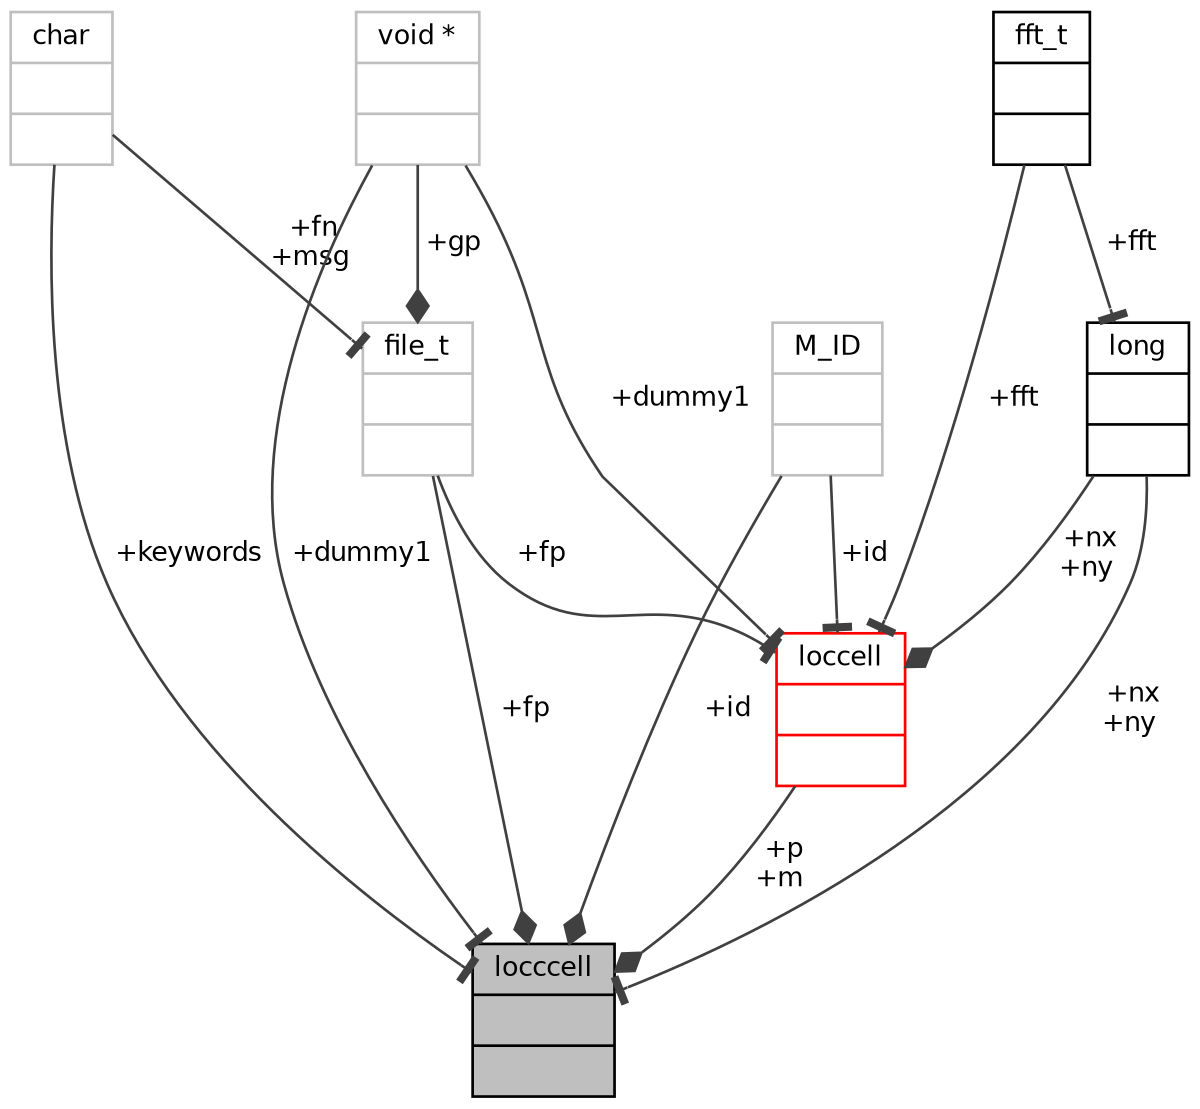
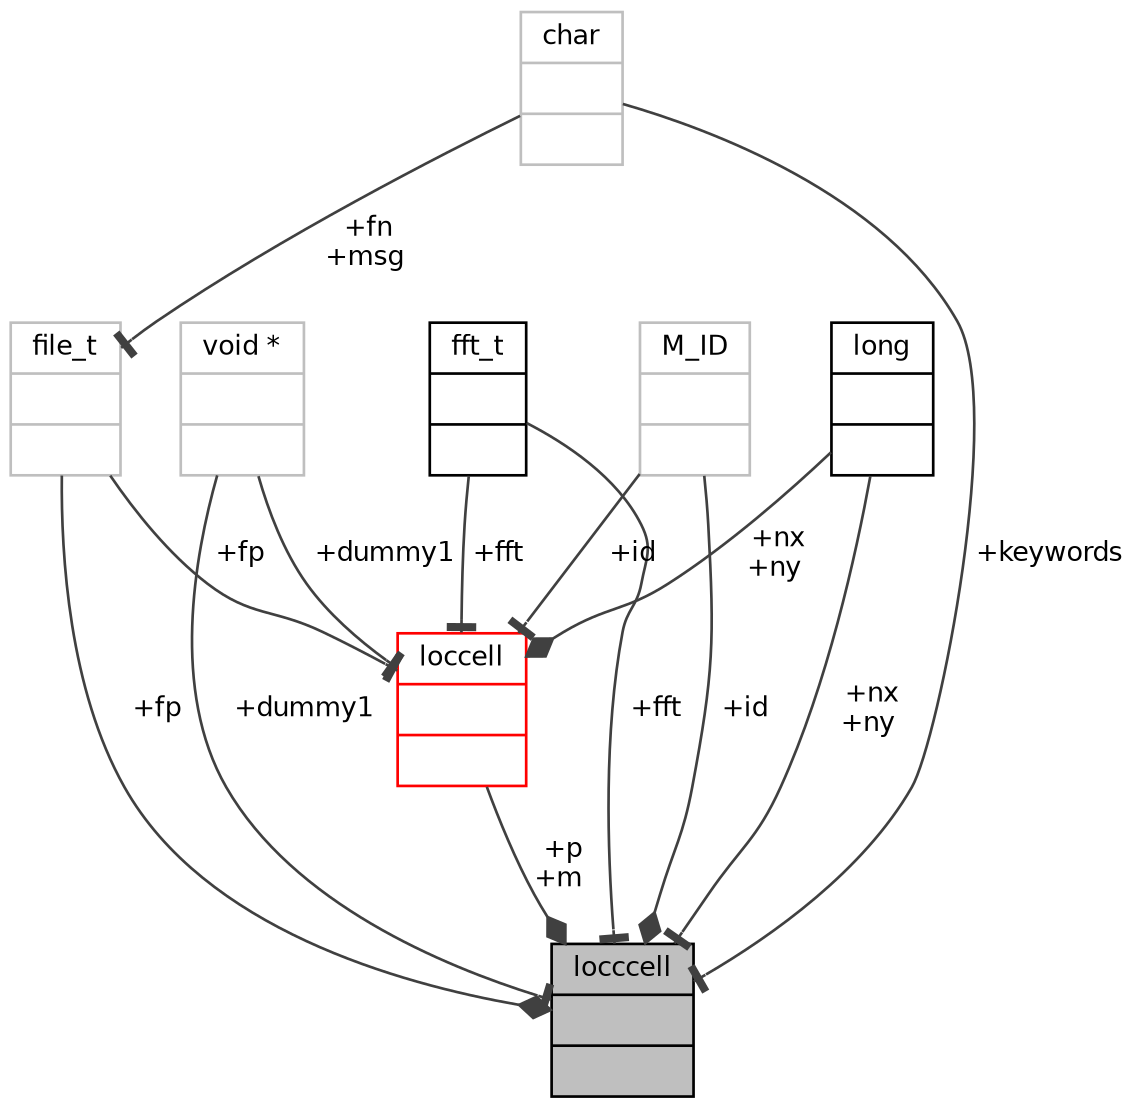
edge "void *" -> "file_t": removed, label "+gp"
edge "fft_t" -> "long": now "fft_t" -> "locccell"
